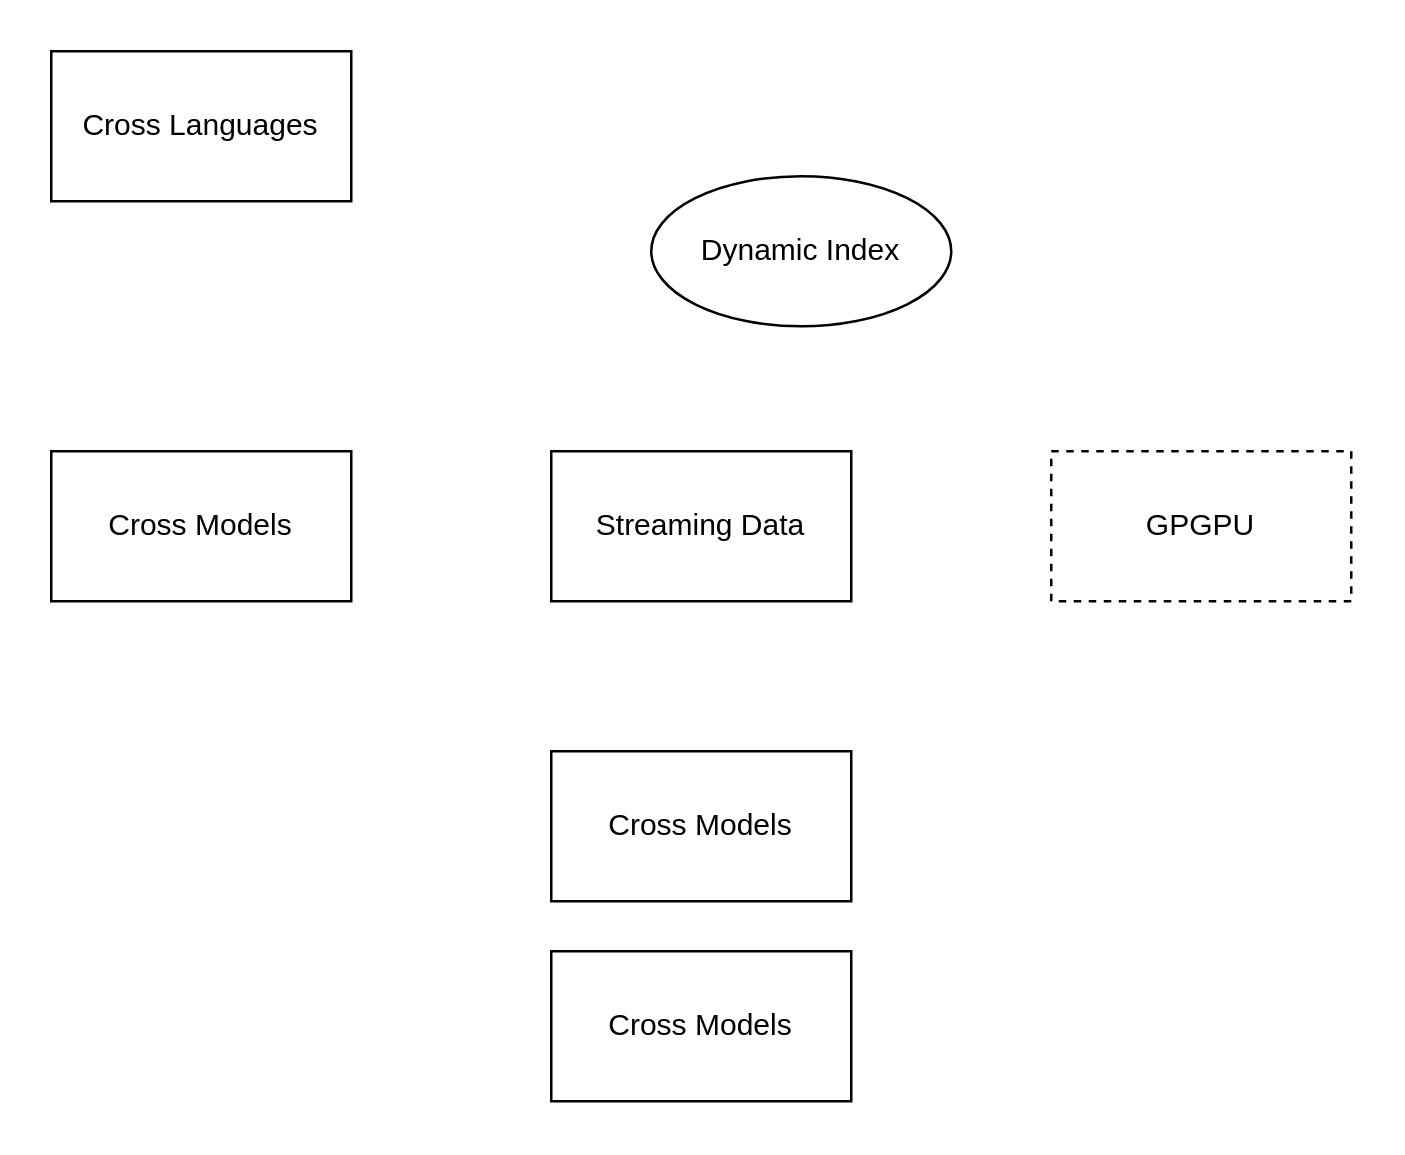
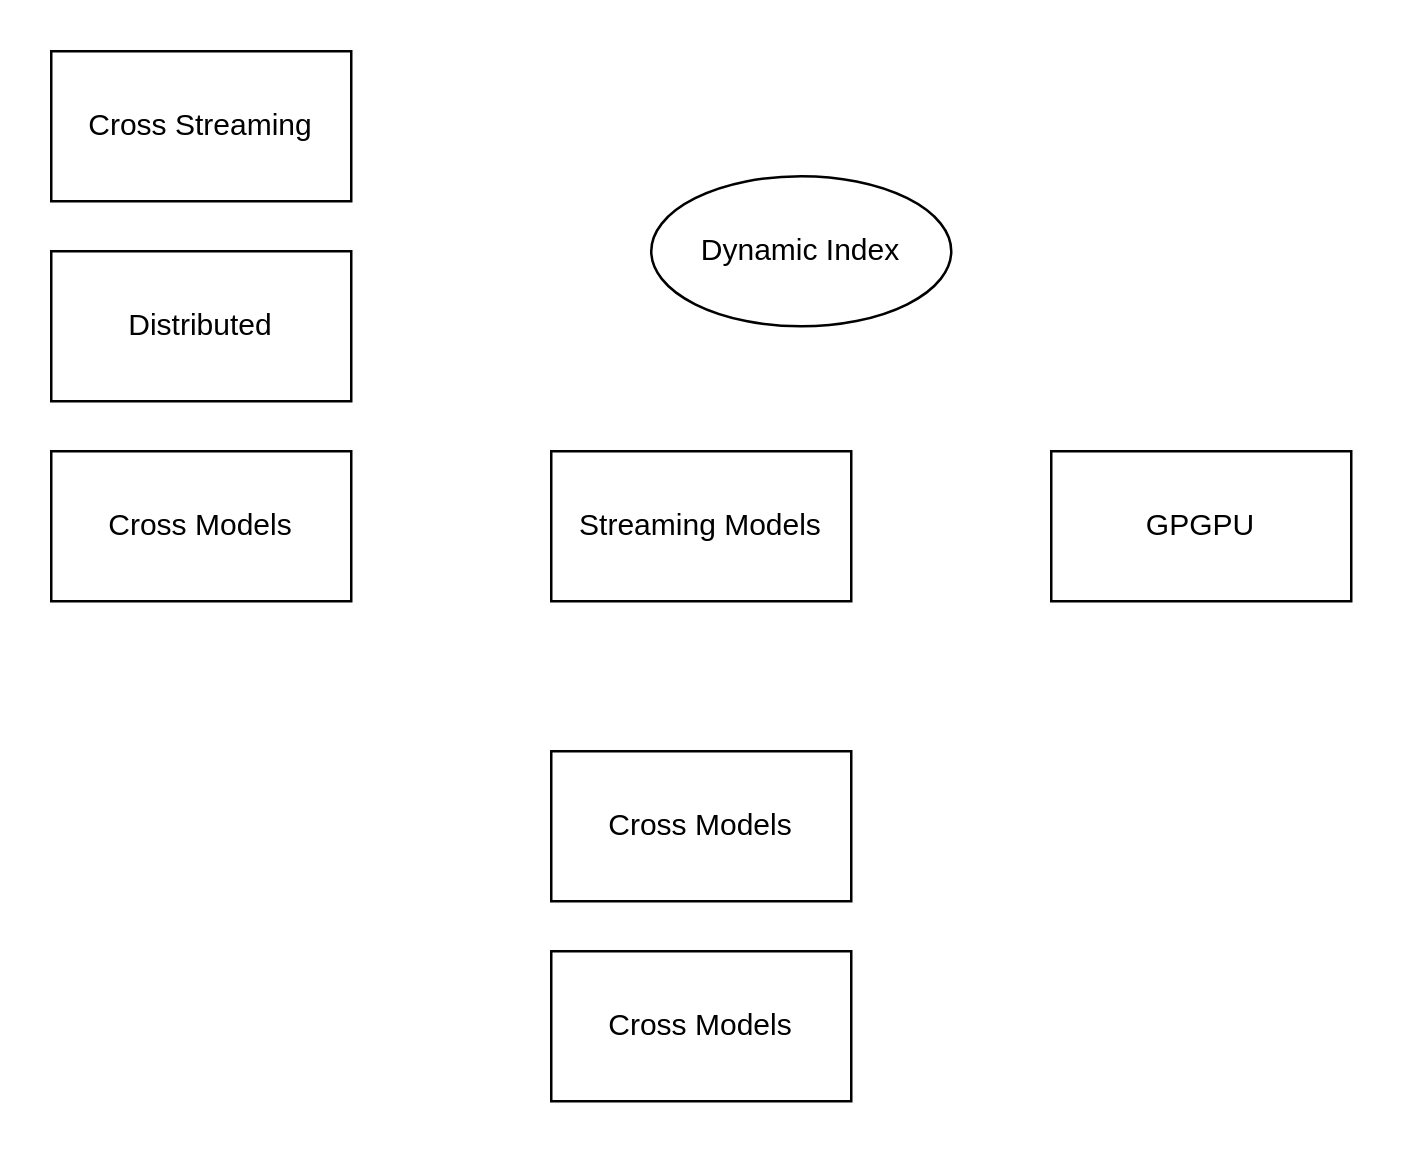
node "Cross Languages": label "Cross Languages" -> "Cross Streaming"
node "Distributed": added
node "Streaming Data": label "Streaming Data" -> "Streaming Models"
node "GPGPU": style dashed -> solid
